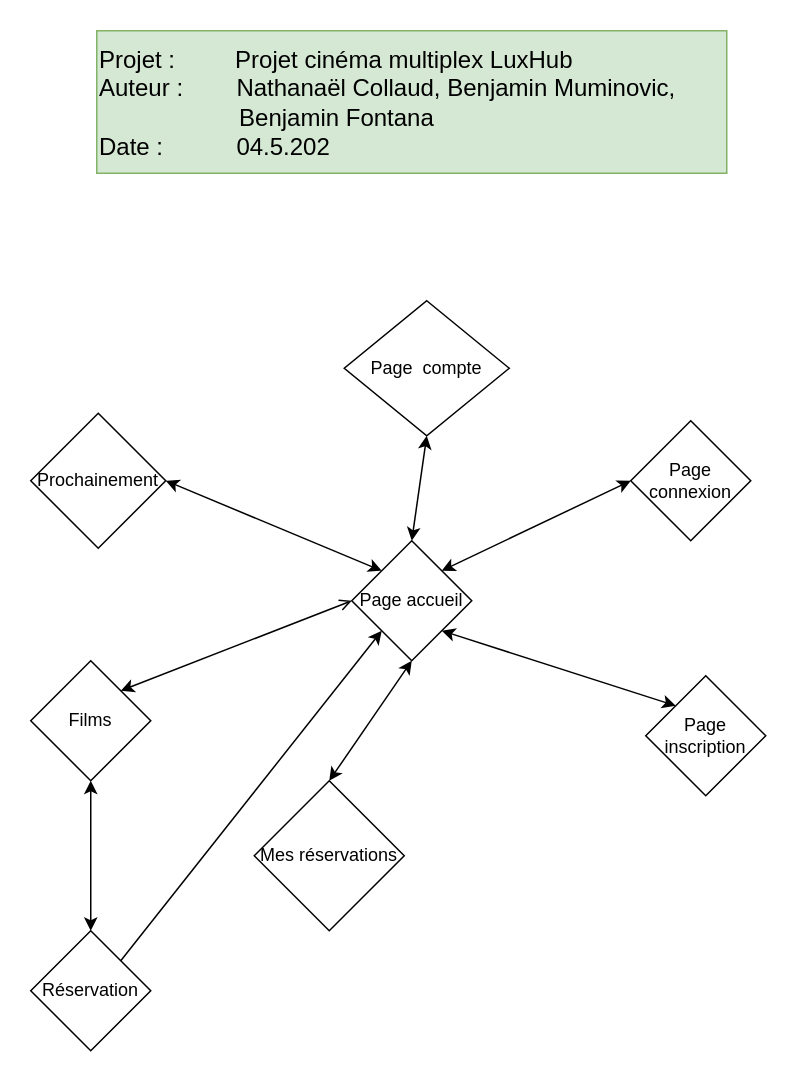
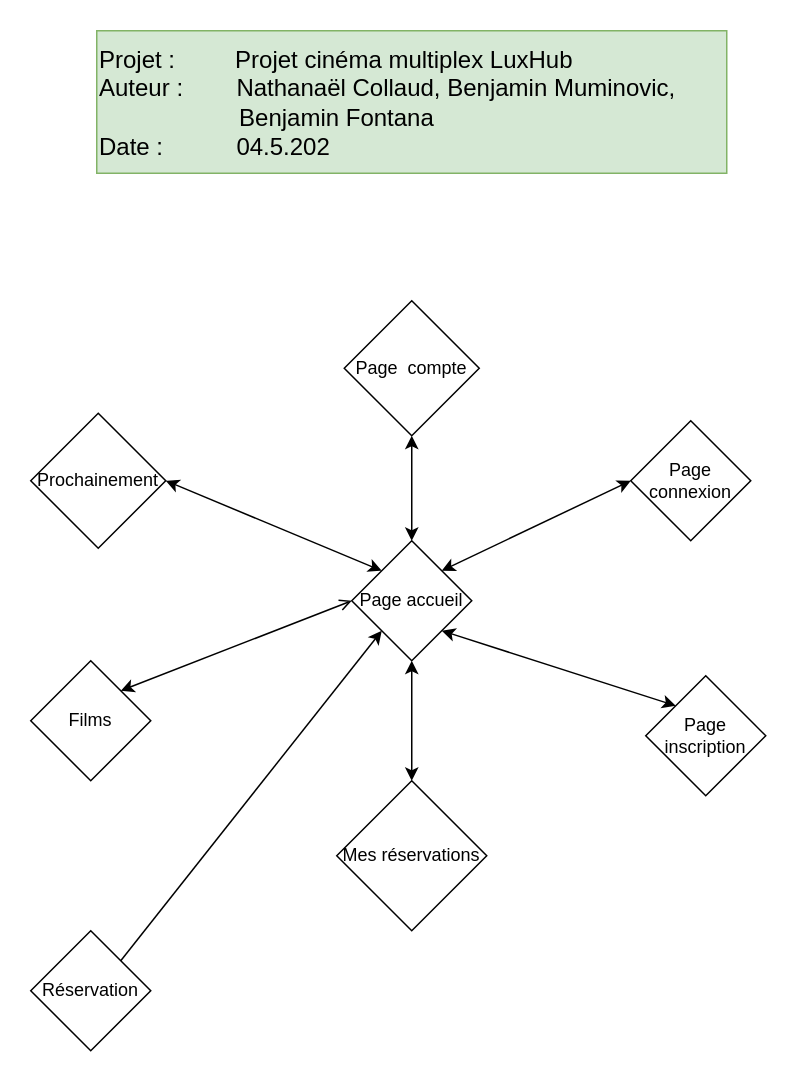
node "Page compte": size 165x135 -> 135x135
edge "Films" -- "Réservation": removed
node "Mes réservations": moved (329, 856) -> (412, 856)
